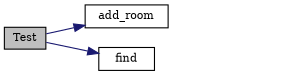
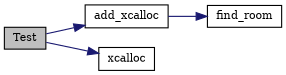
node "add_room": label "add_room" -> "add_xcalloc"
node "find_room": added
node "find": label "find" -> "xcalloc"
